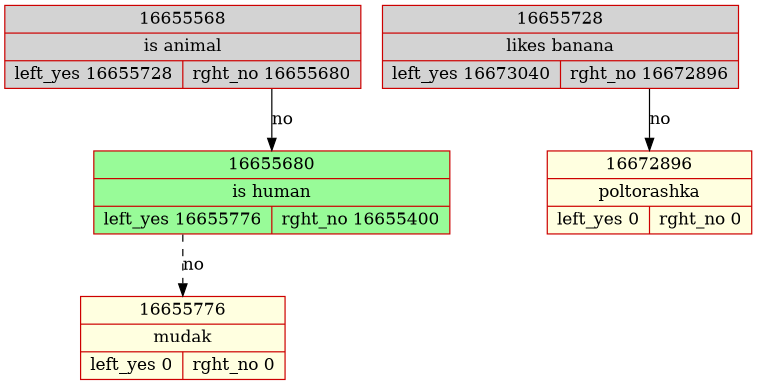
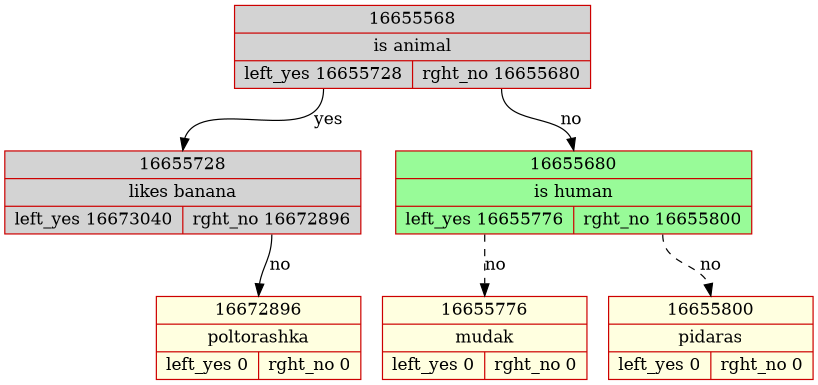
edge "16655568" -> "16655728": added, label "yes"
node "16655680": text "rght_no 16655400" -> "rght_no 16655800"
node "16655800": added
